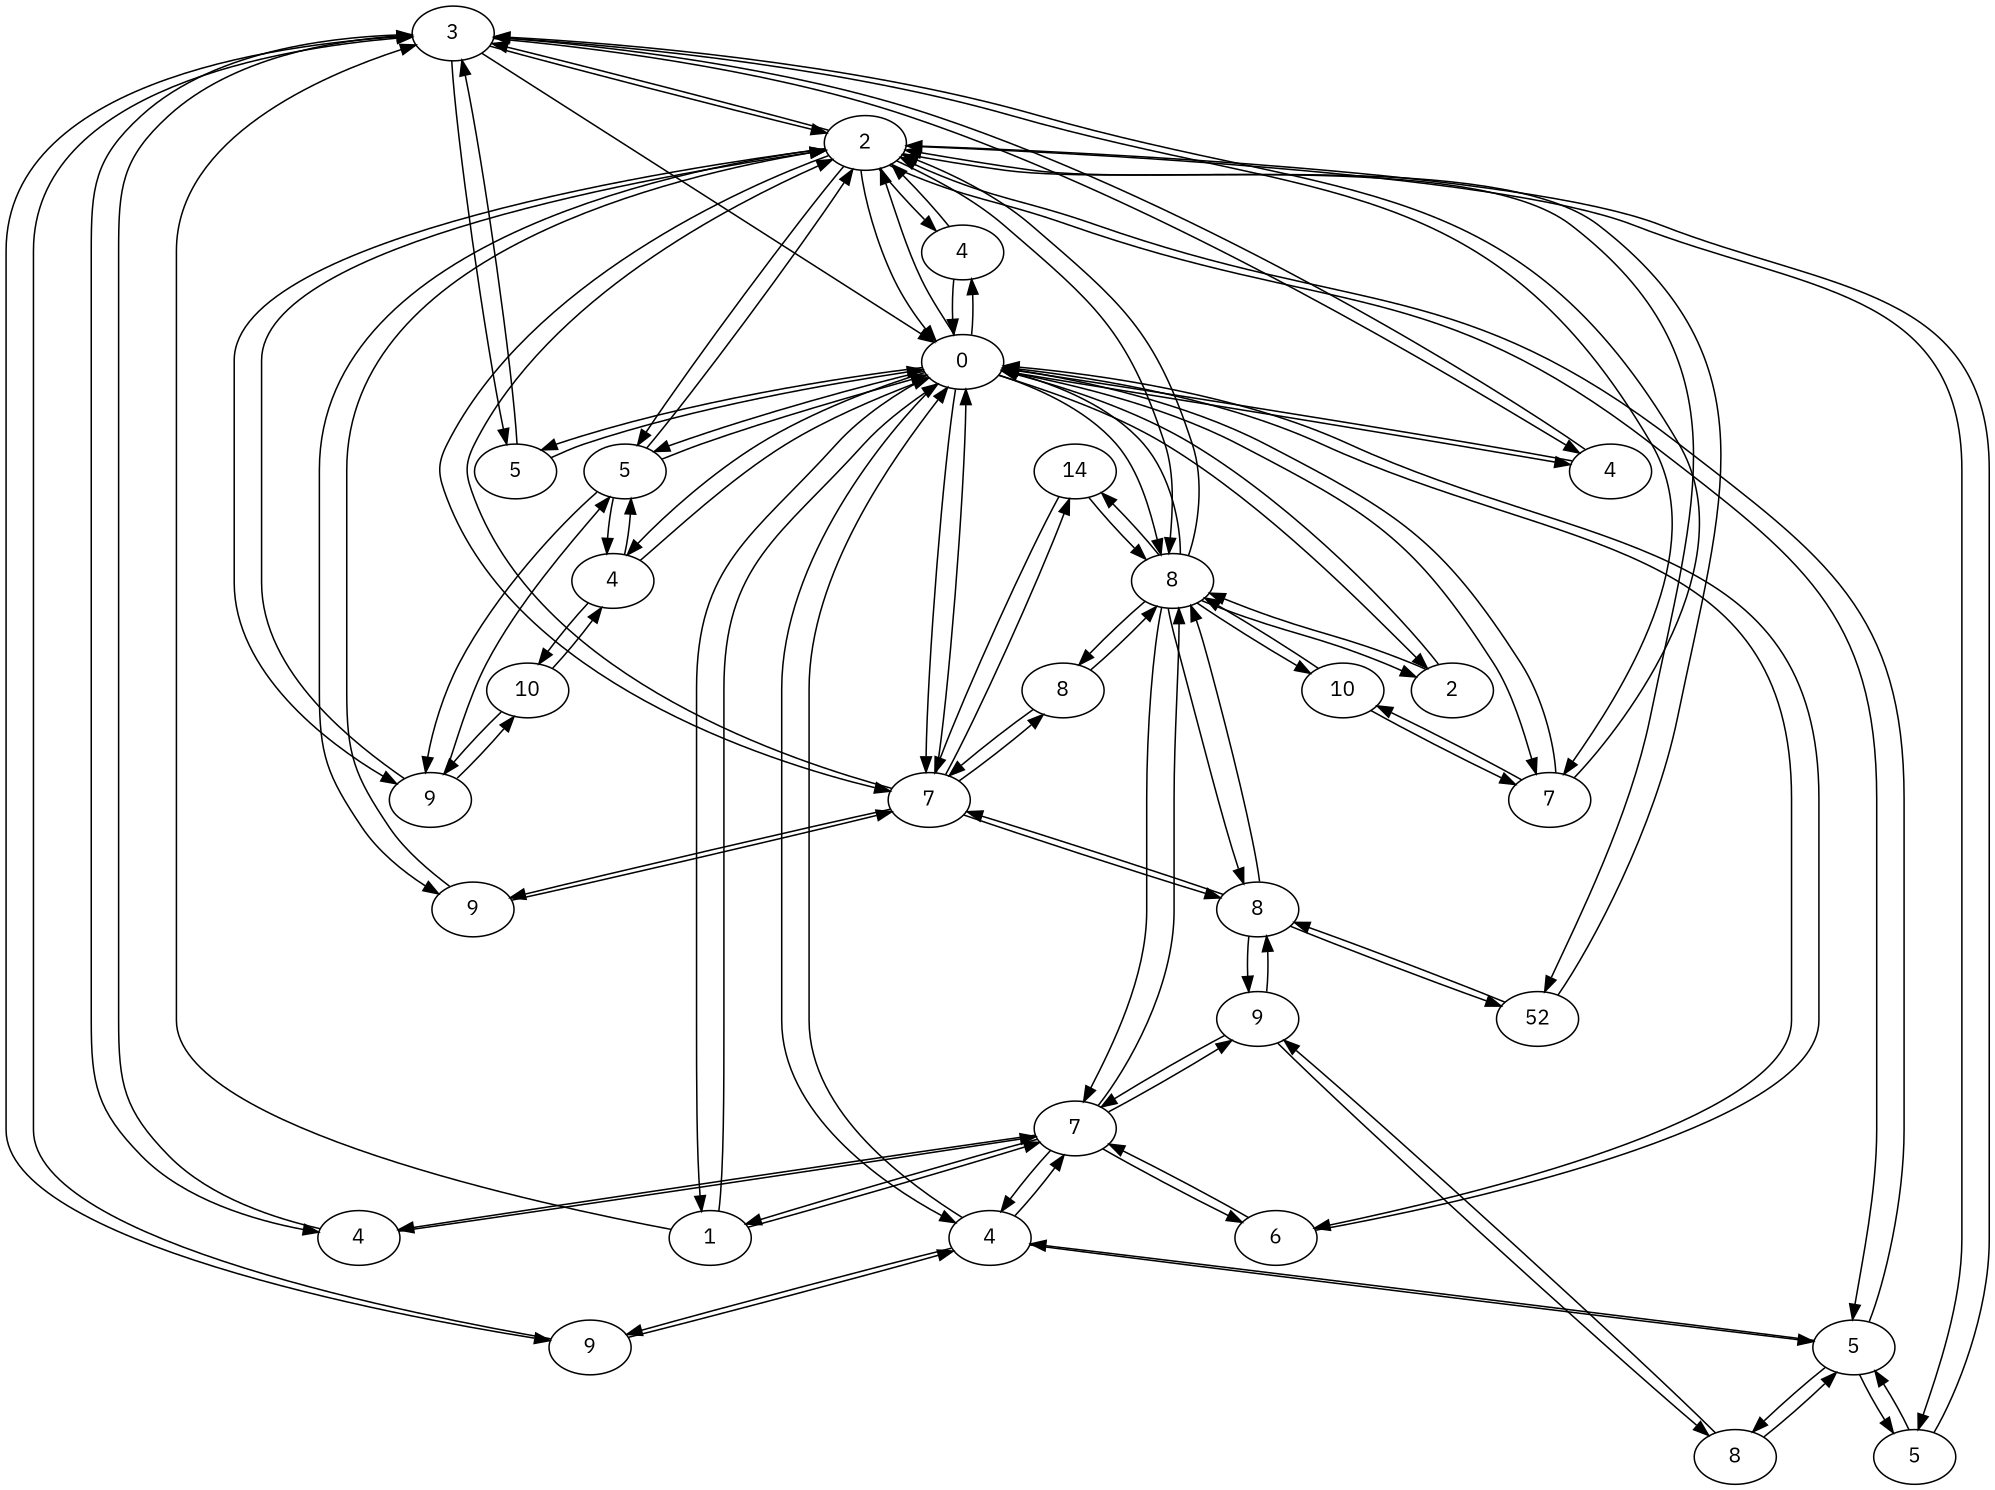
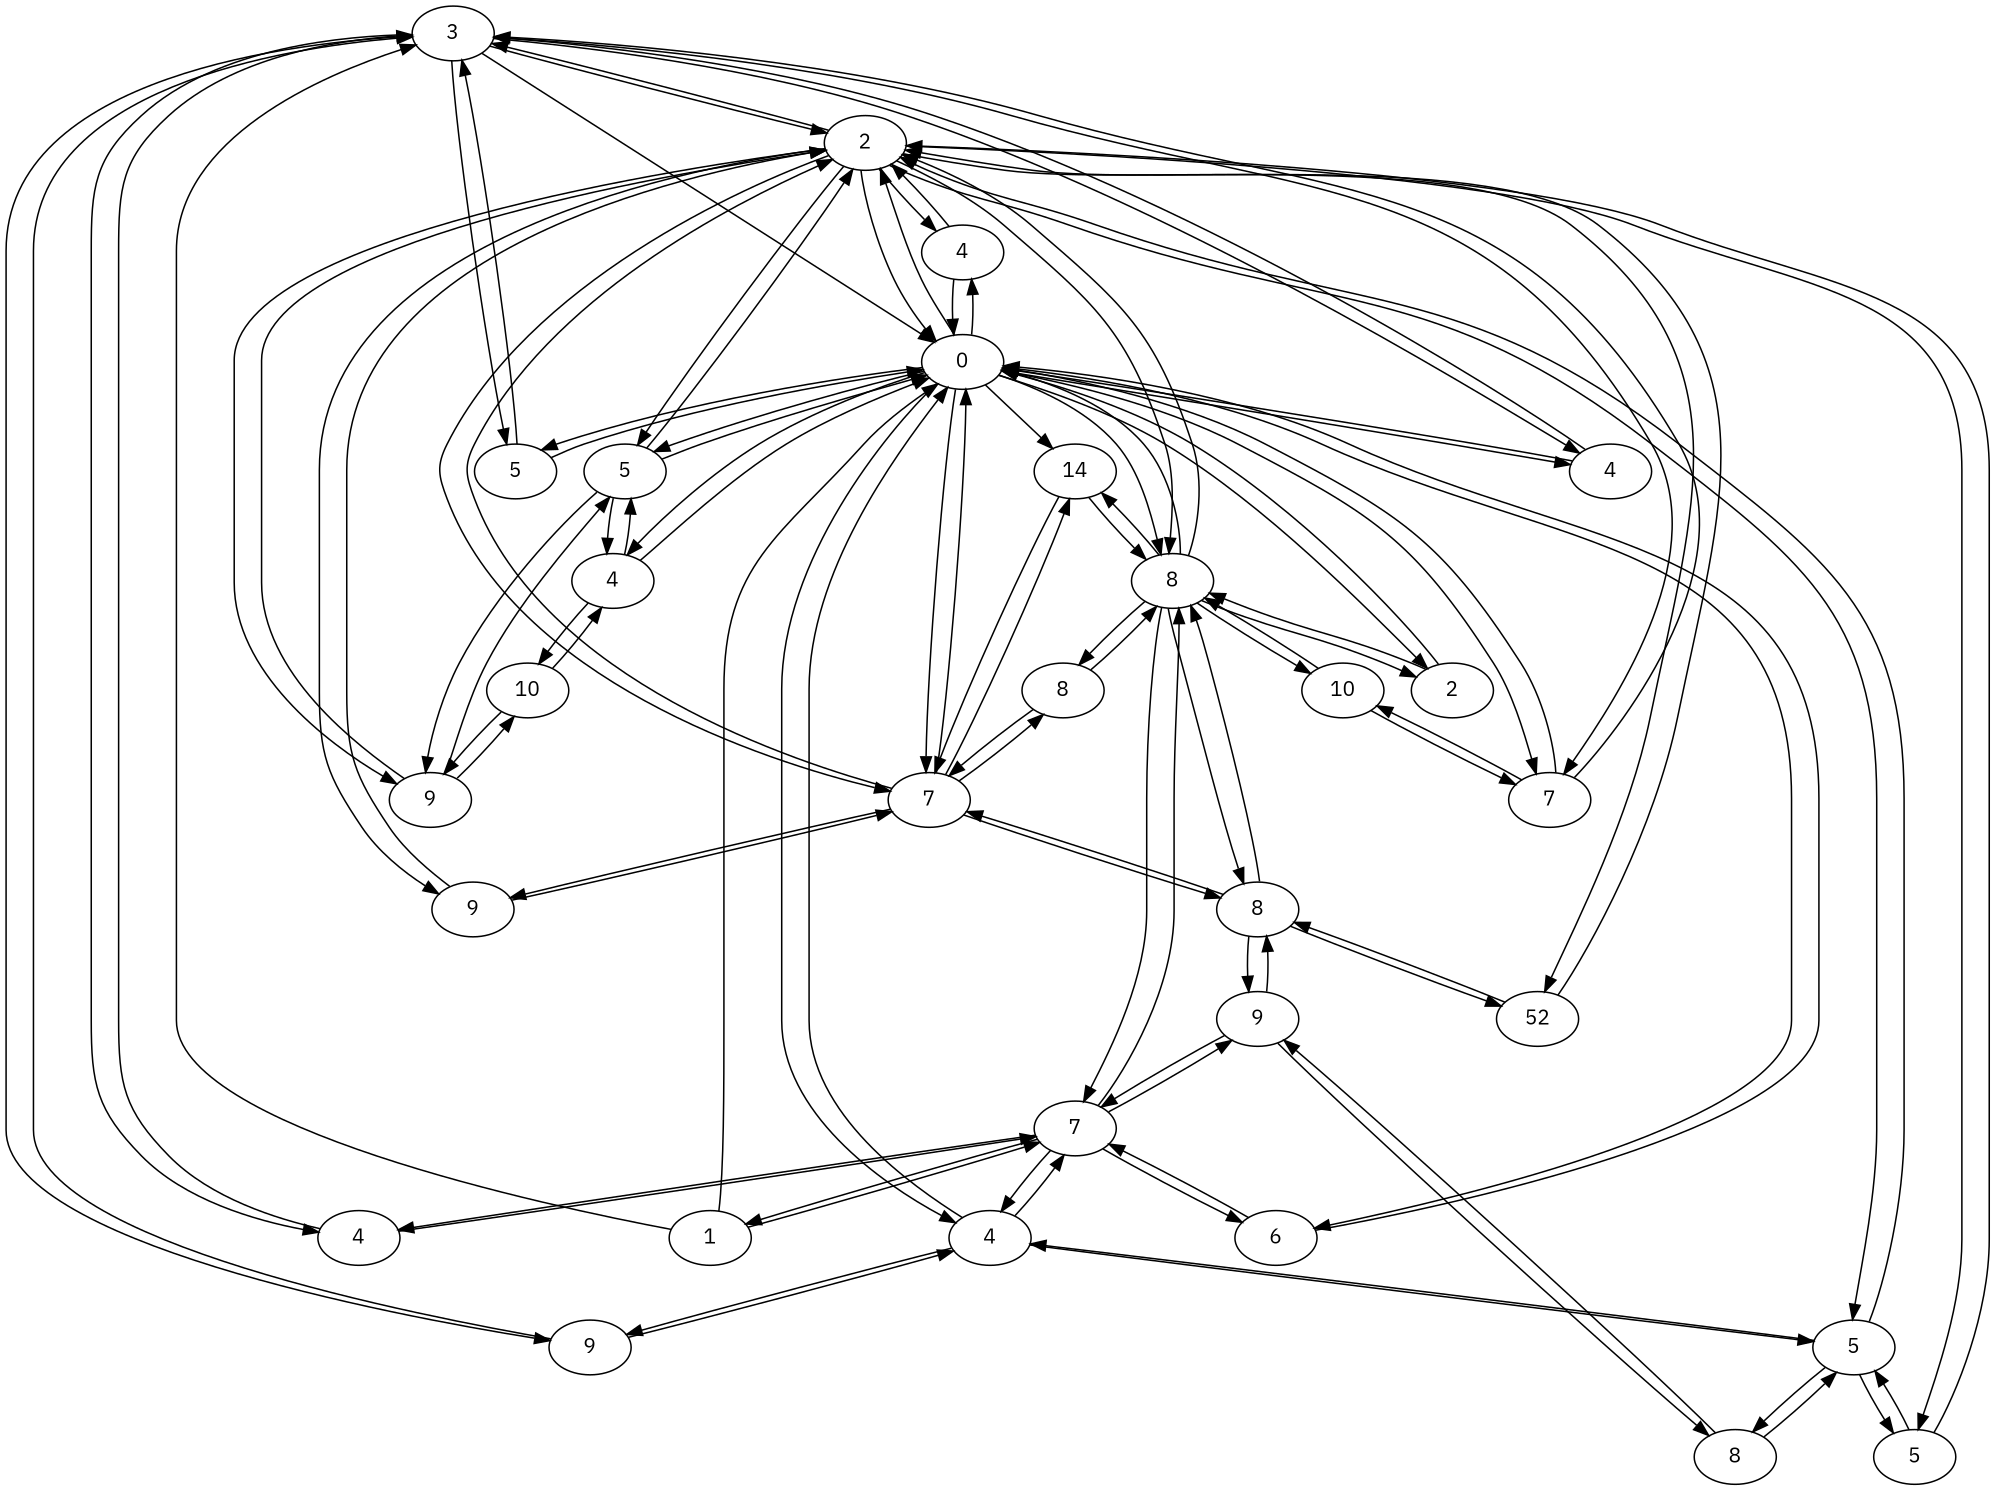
edge "0" -> "1": now "0" -> "14"
